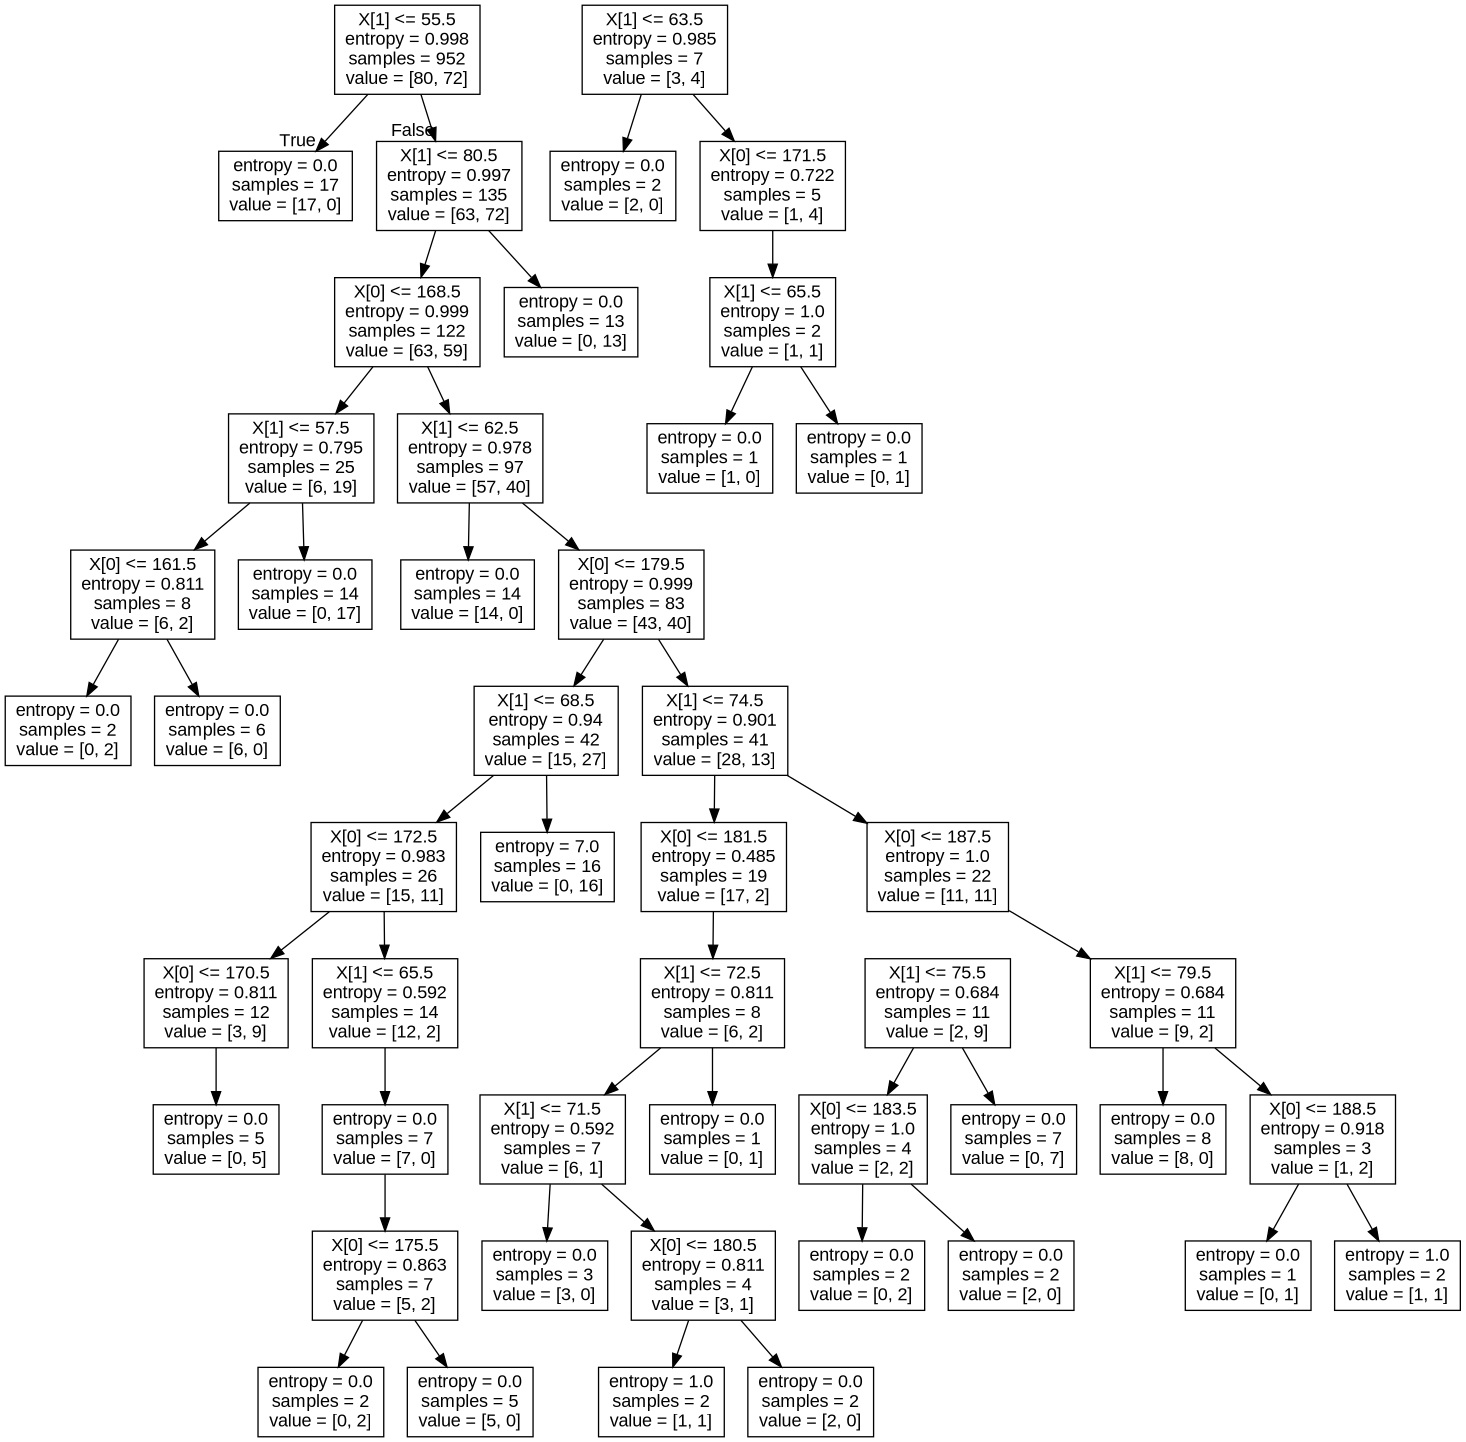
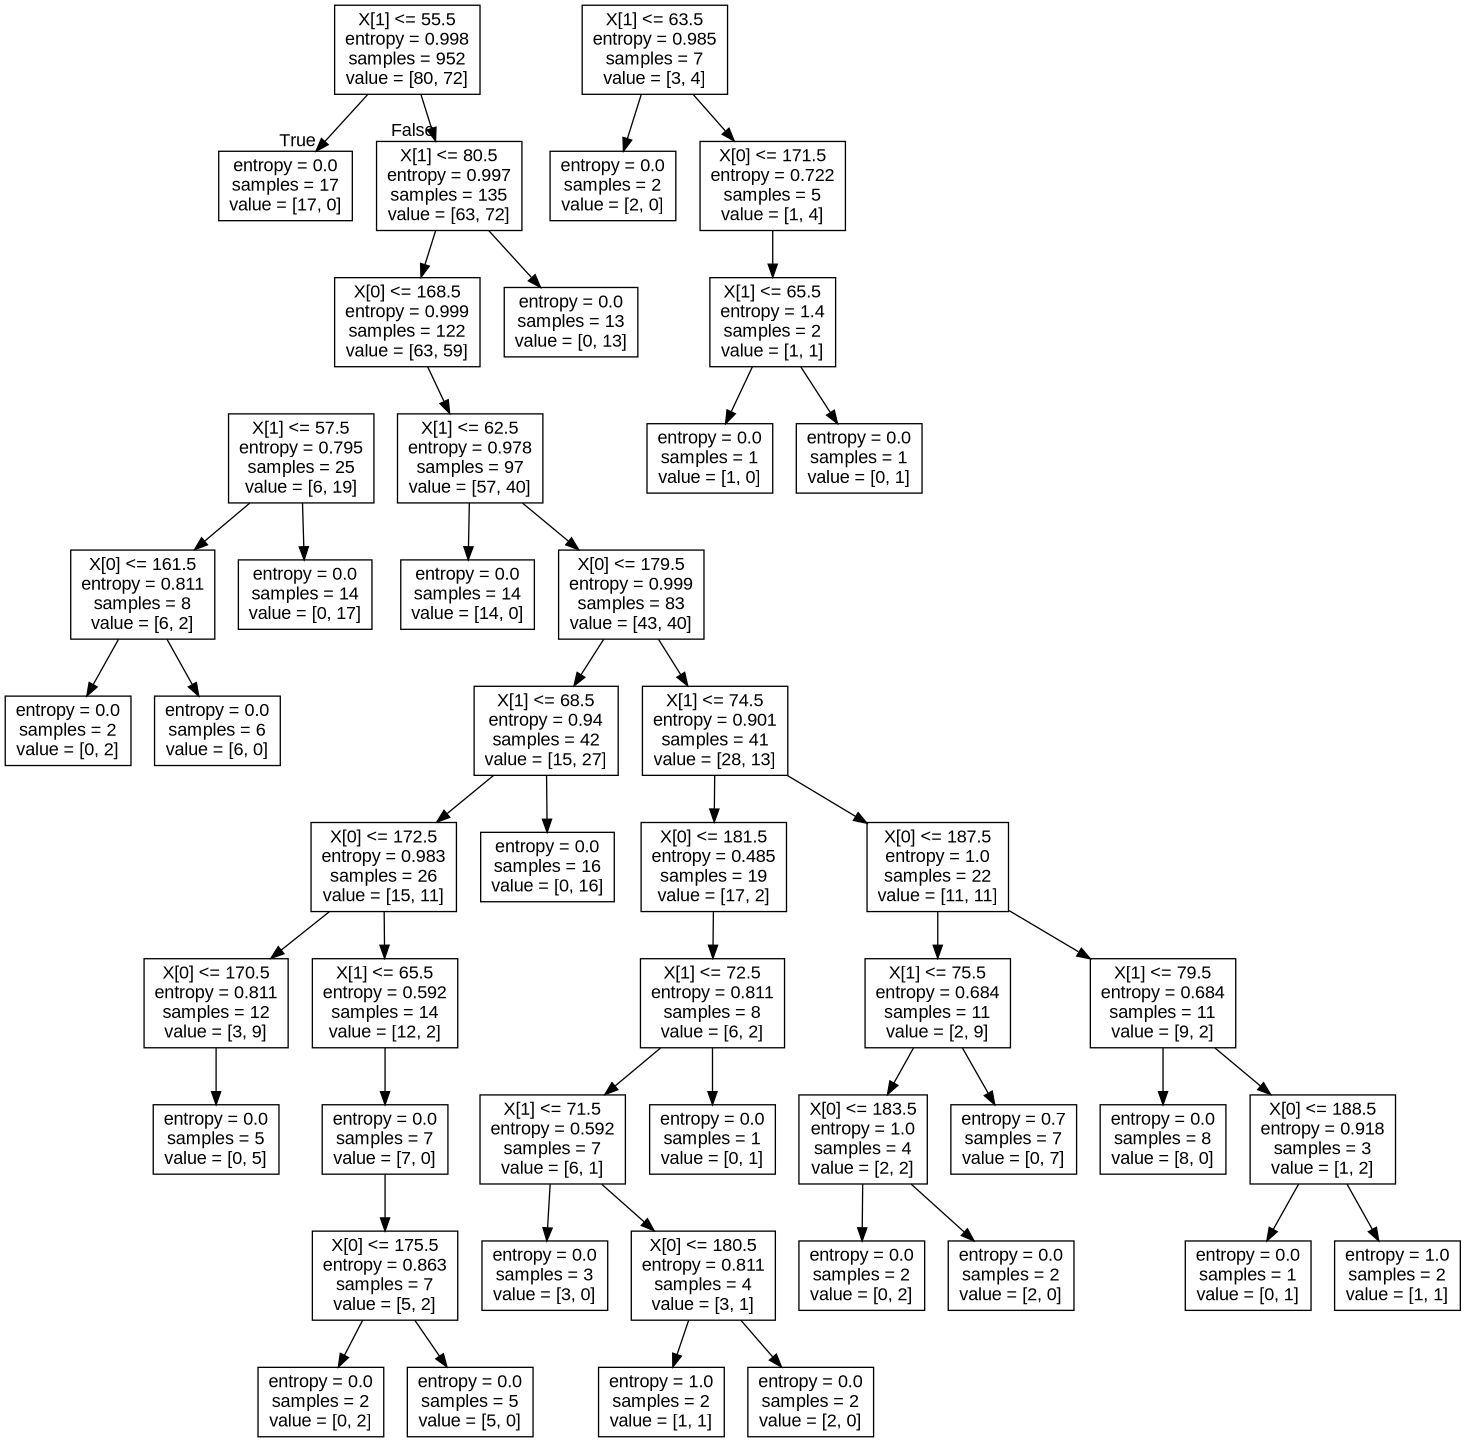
node "X[1] <= 65.5 entropy = 1.0 samples = 2 value = [1, 1]": label "X[1] <= 65.5 entropy = 1.0 samples = 2 value = [1, 1]" -> "X[1] <= 65.5 entropy = 1.4 samples = 2 value = [1, 1]"
edge "X[0] <= 168.5 entropy = 0.999 samples = 122 value = [63, 59]" -> "X[1] <= 57.5 entropy = 0.795 samples = 25 value = [6, 19]": removed
node "entropy = 7.0 samples = 16 value = [0, 16]": label "entropy = 7.0 samples = 16 value = [0, 16]" -> "entropy = 0.0 samples = 16 value = [0, 16]"
edge "X[0] <= 187.5 entropy = 1.0 samples = 22 value = [11, 11]" -> "X[1] <= 75.5 entropy = 0.684 samples = 11 value = [2, 9]": added
node "entropy = 0.0 samples = 7 value = [0, 7]": label "entropy = 0.0 samples = 7 value = [0, 7]" -> "entropy = 0.7 samples = 7 value = [0, 7]"
